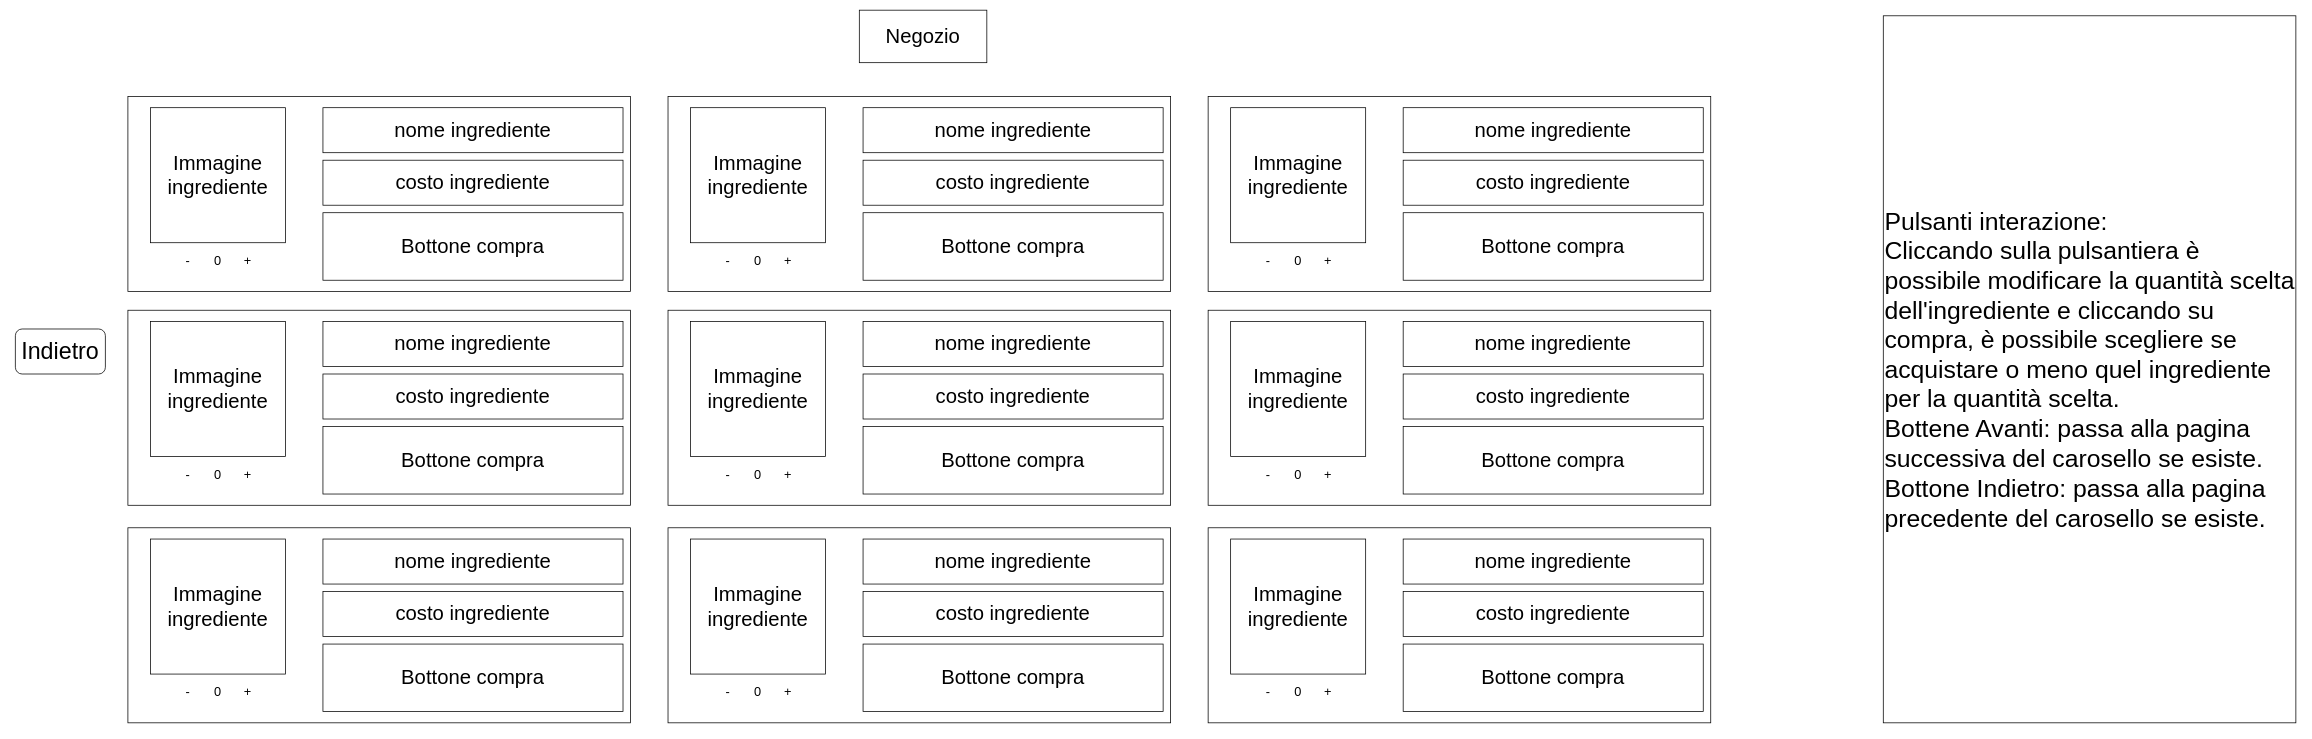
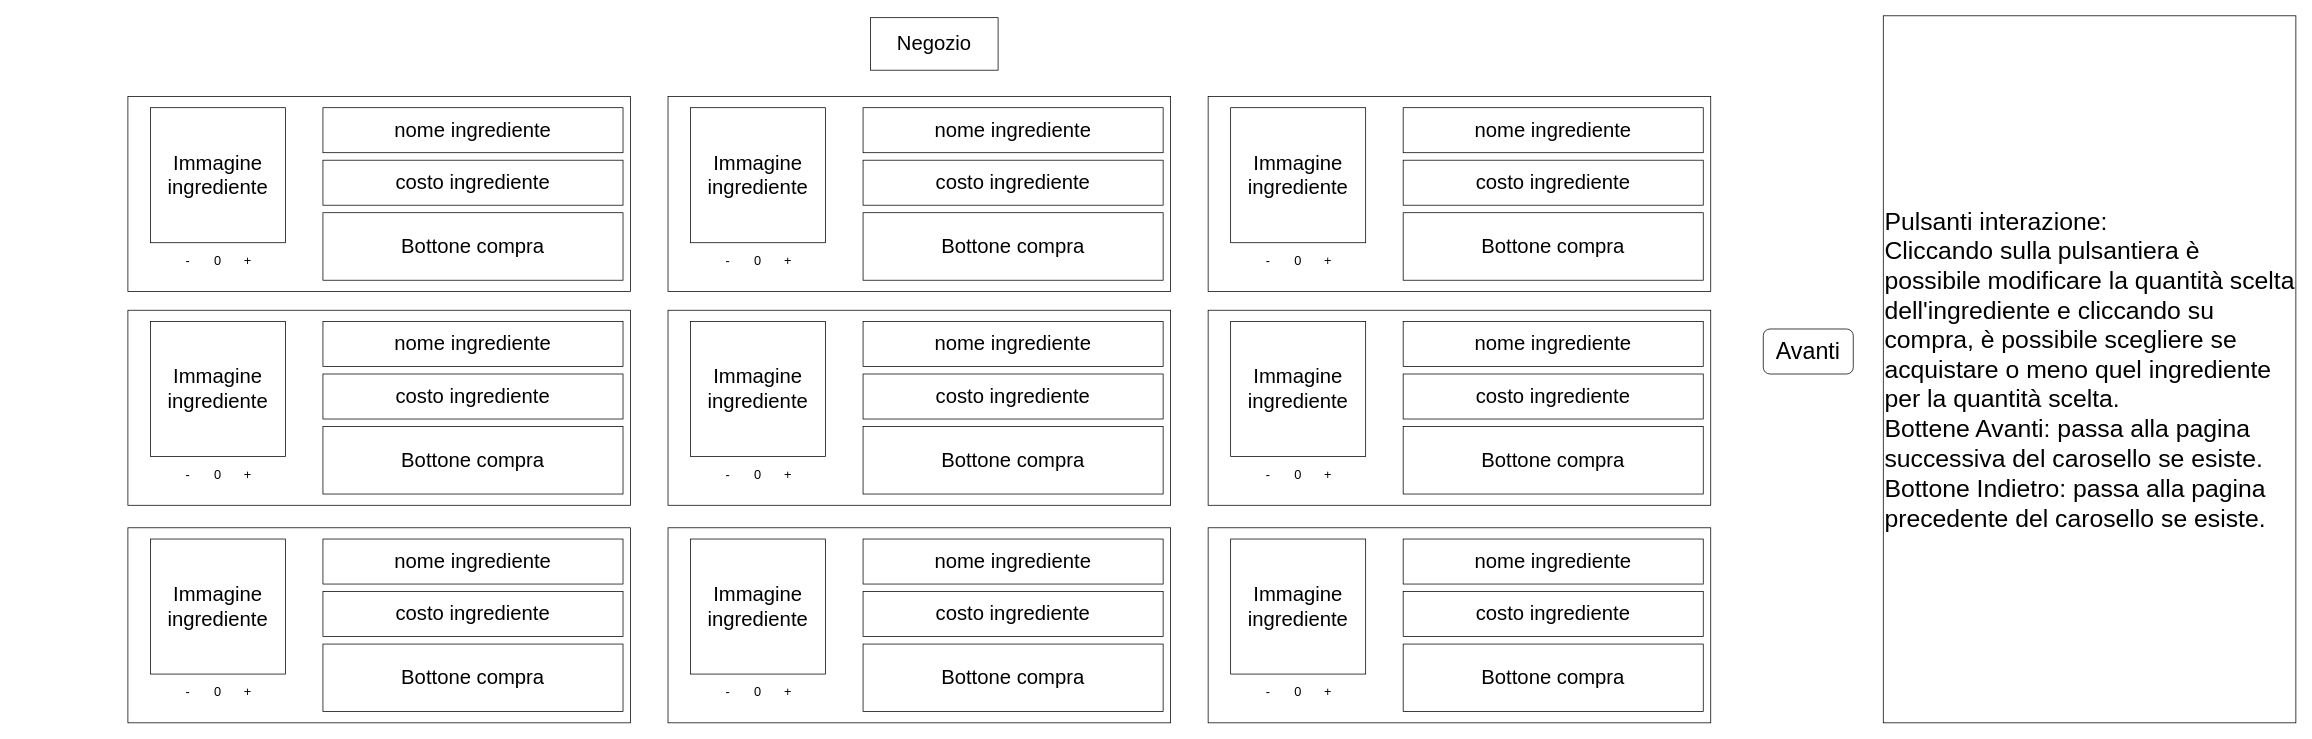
node "Negozio": moved (923, 36) -> (934, 44)
node "Indietro": removed
node "Avanti": added
